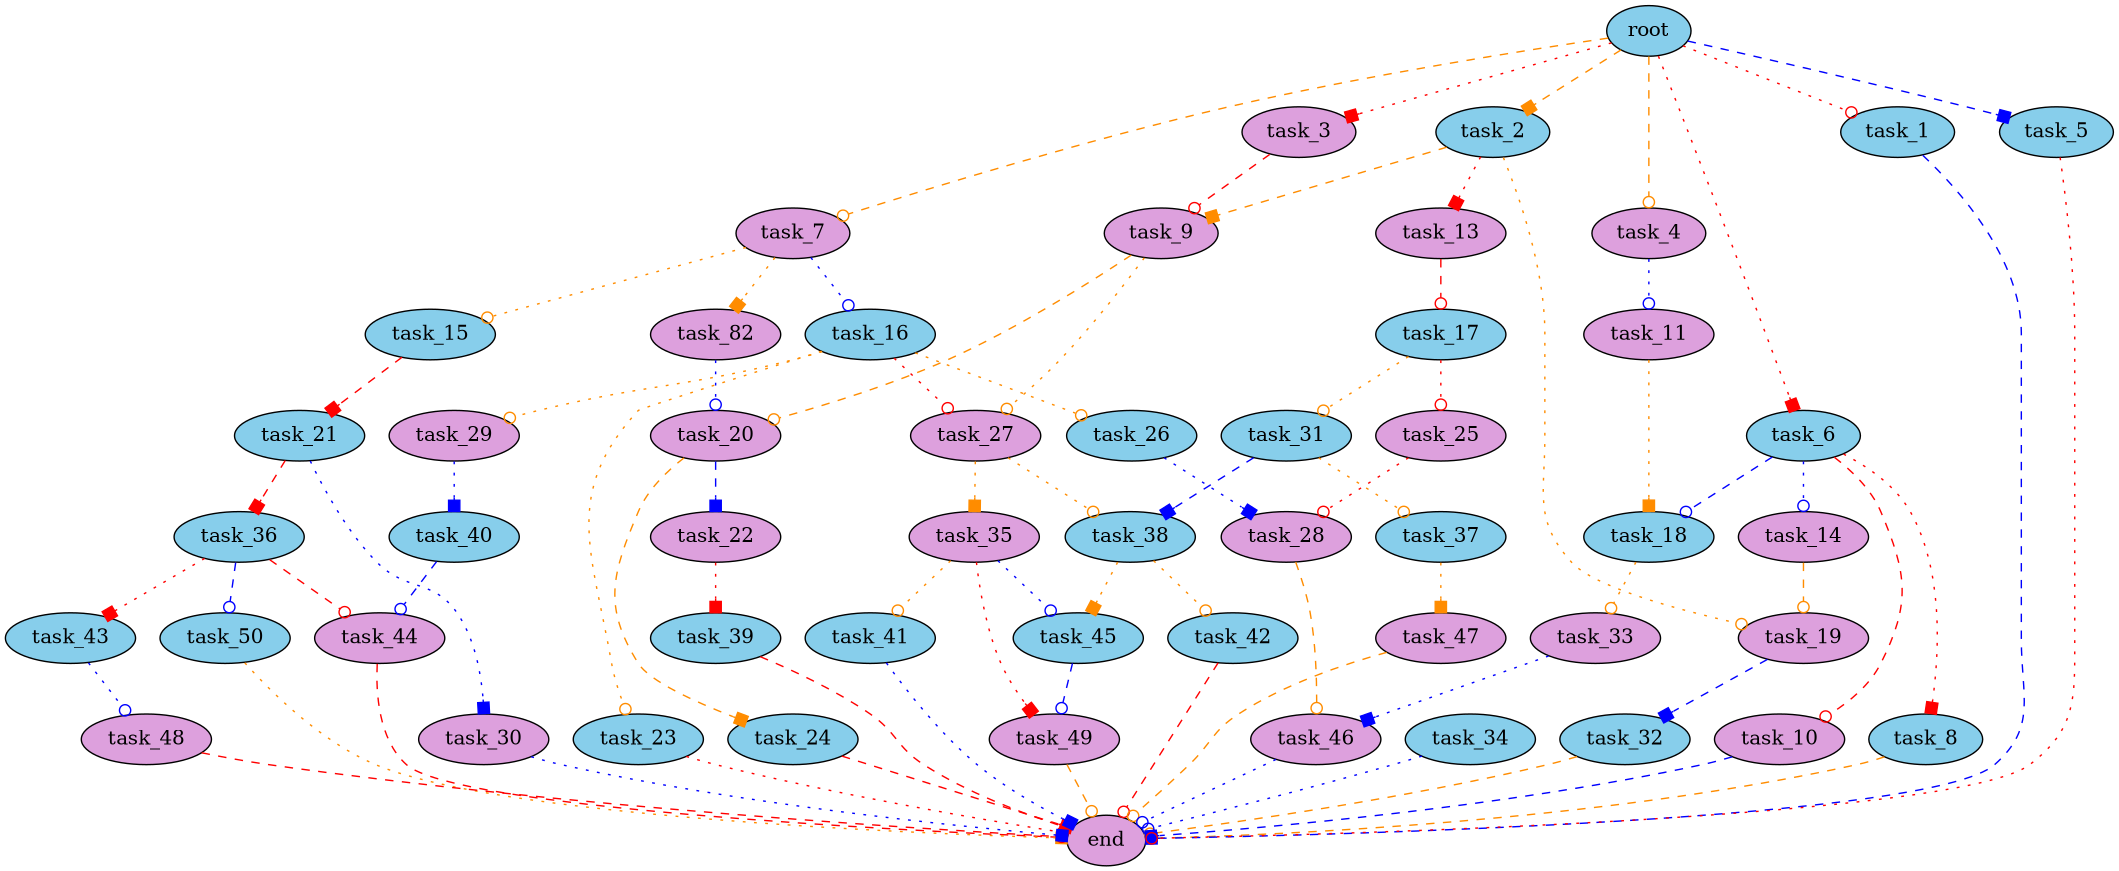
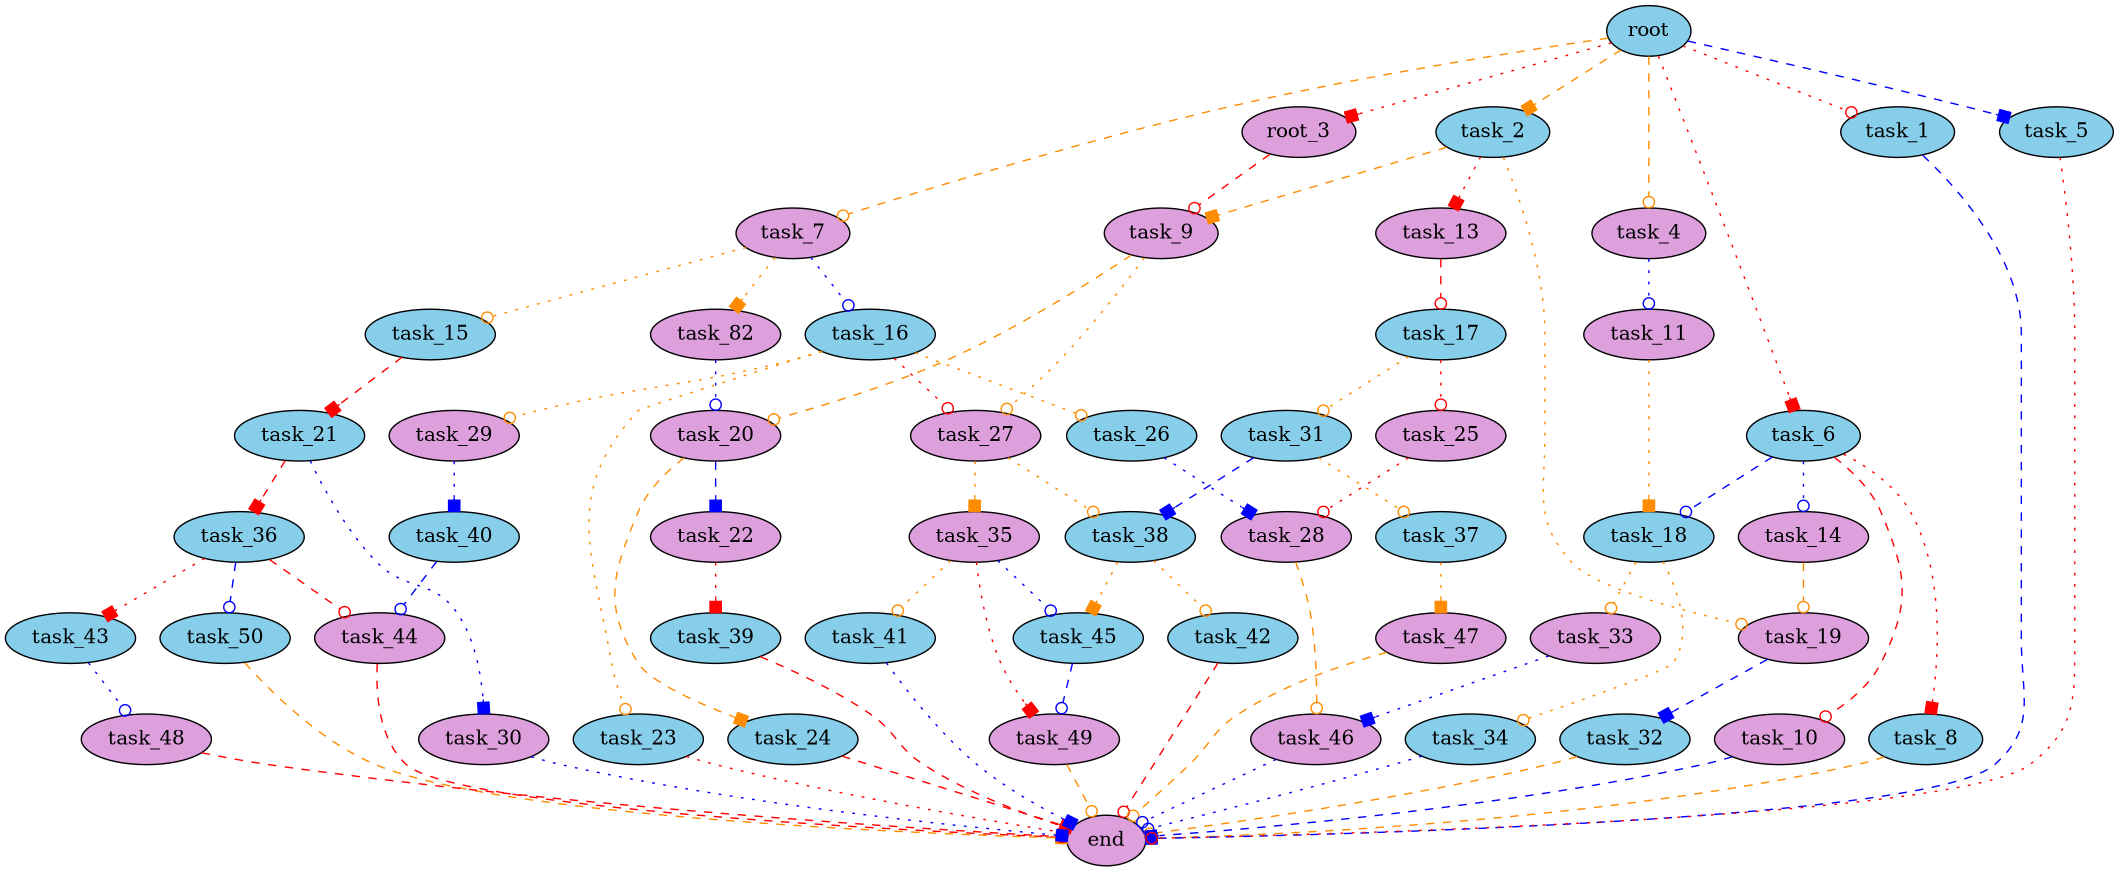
node "task_3": label "task_3" -> "root_3"
edge "task_18" -> "task_34": added
edge "task_50" -> "end": style dotted -> dashed
